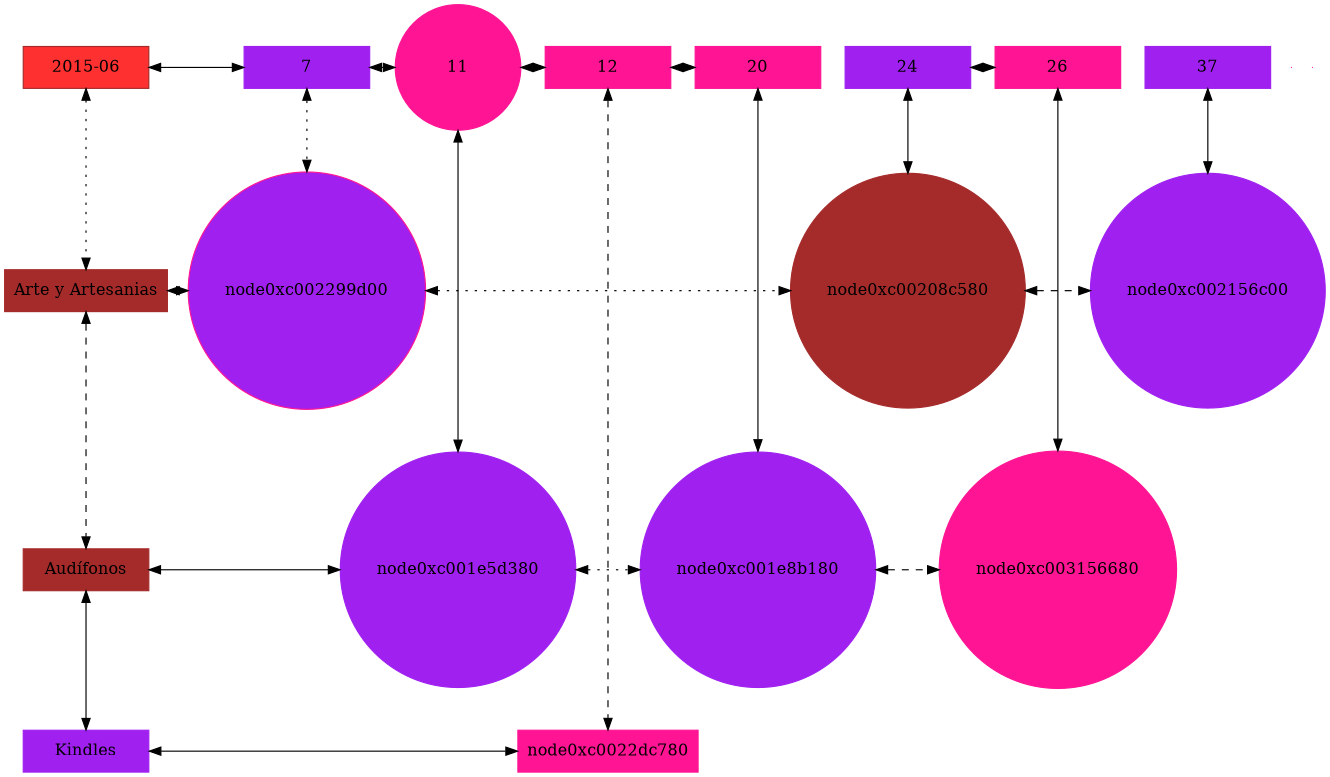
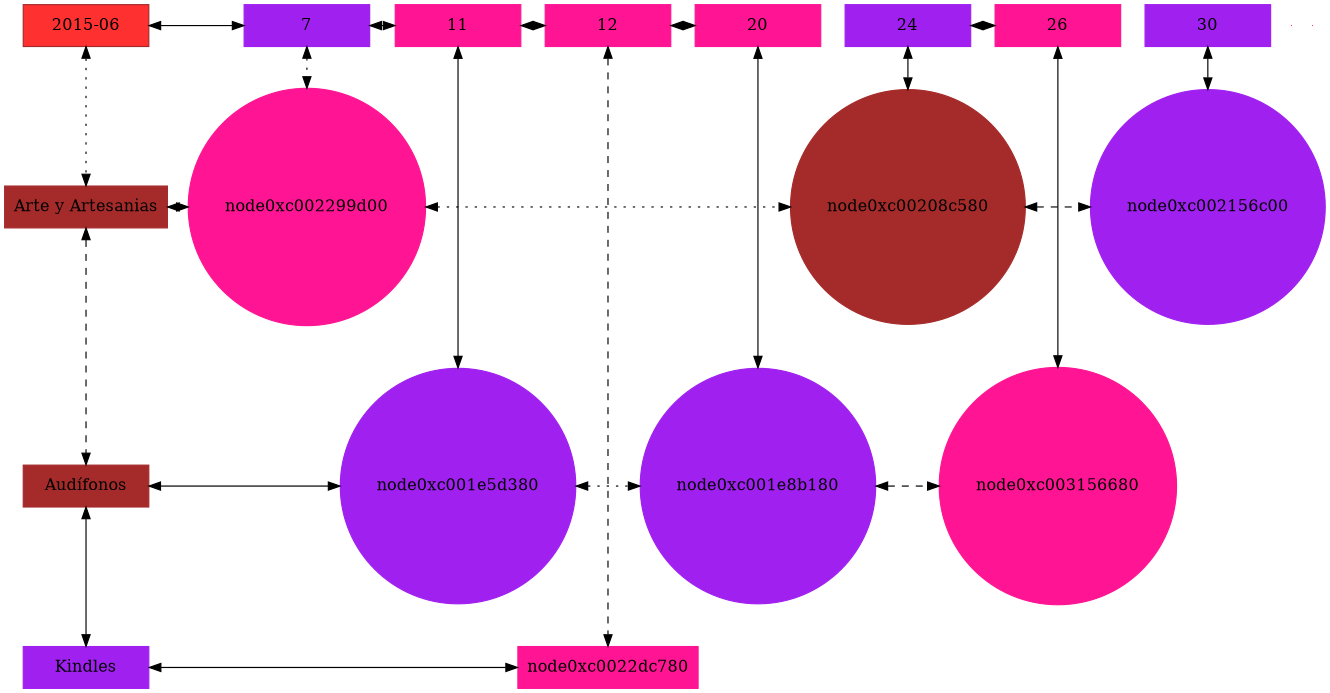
node "11": shape circle -> box
node "37": label "37" -> "30"
node "node0xc002299d00": fillcolor purple -> deeppink
